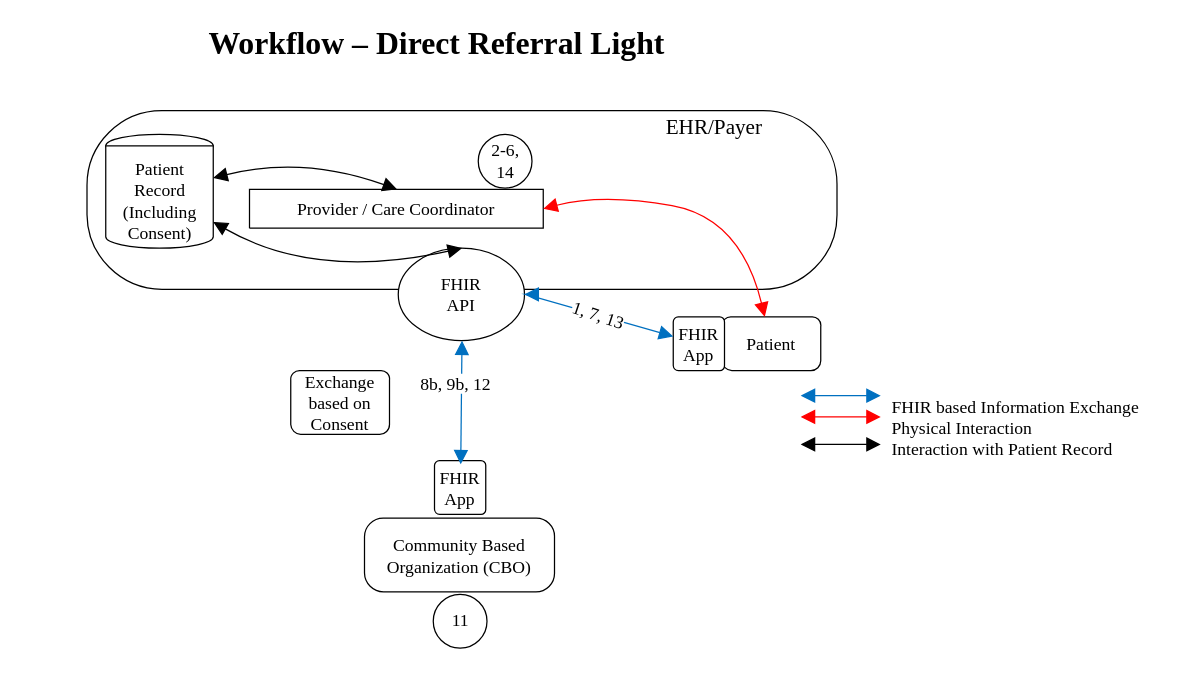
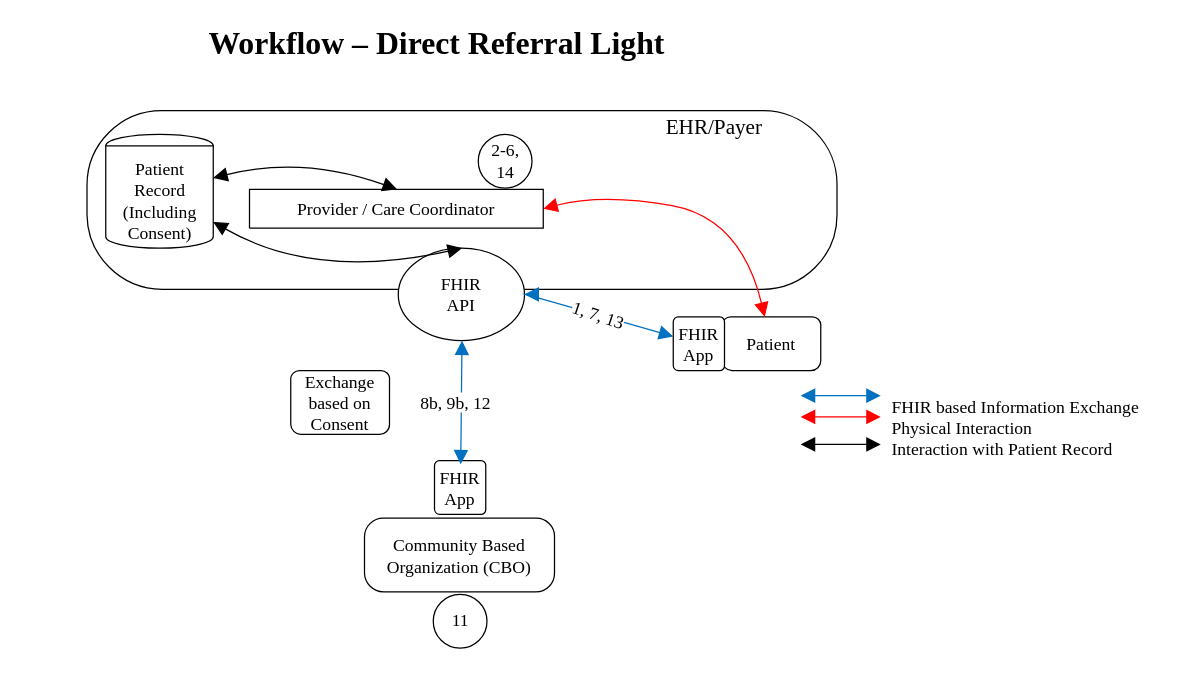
node "8b, 9b, 12": moved (462, 384) -> (462, 403)
